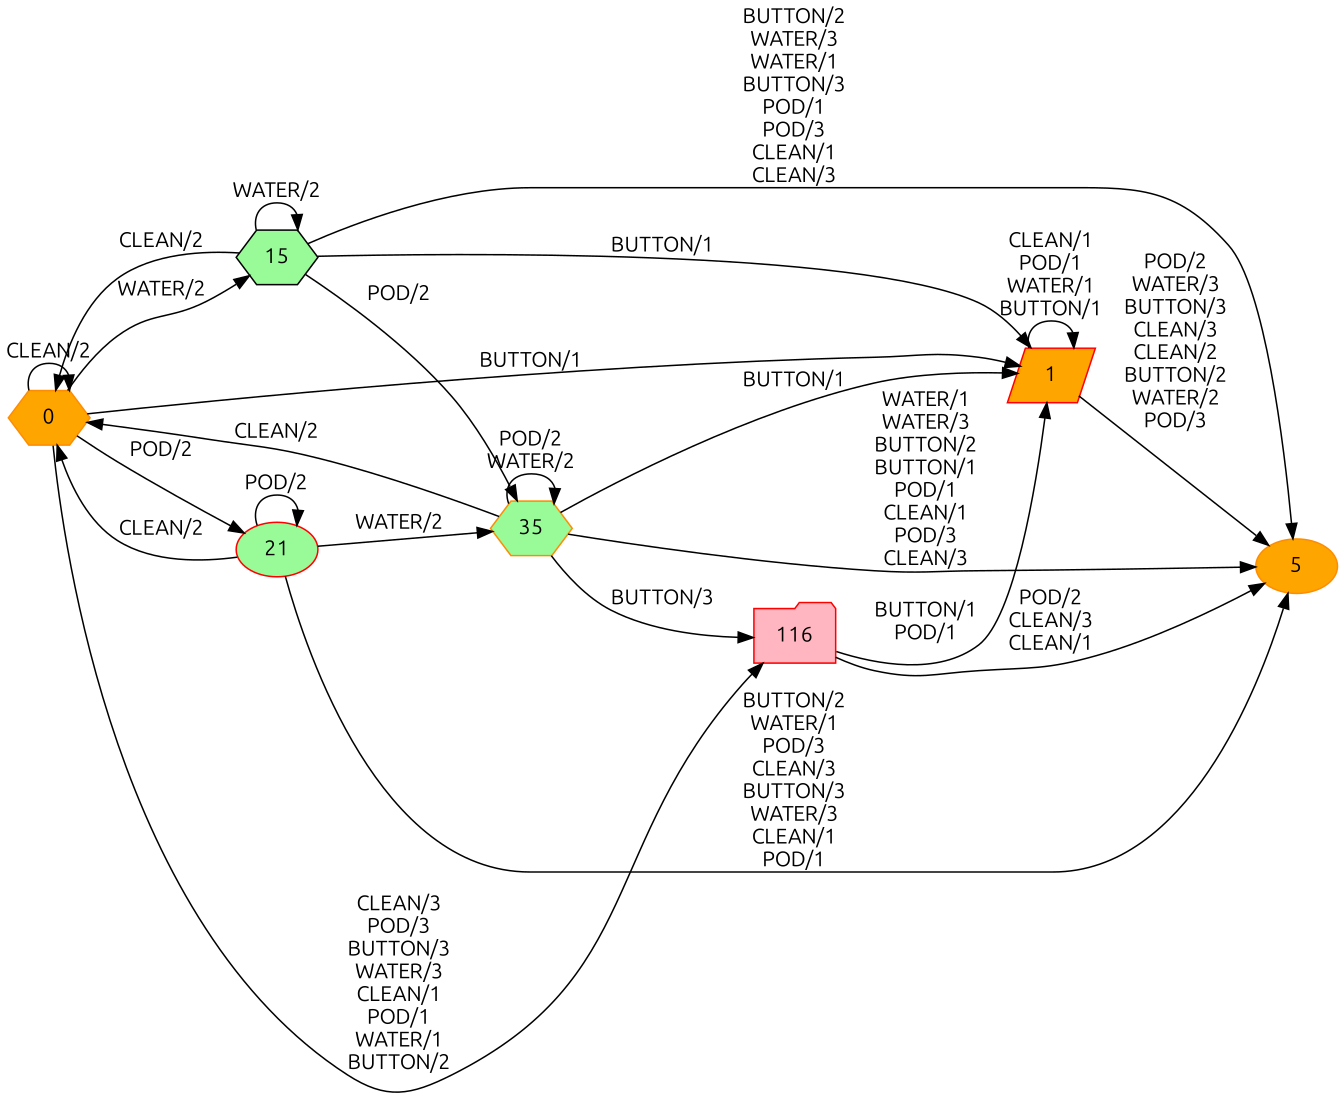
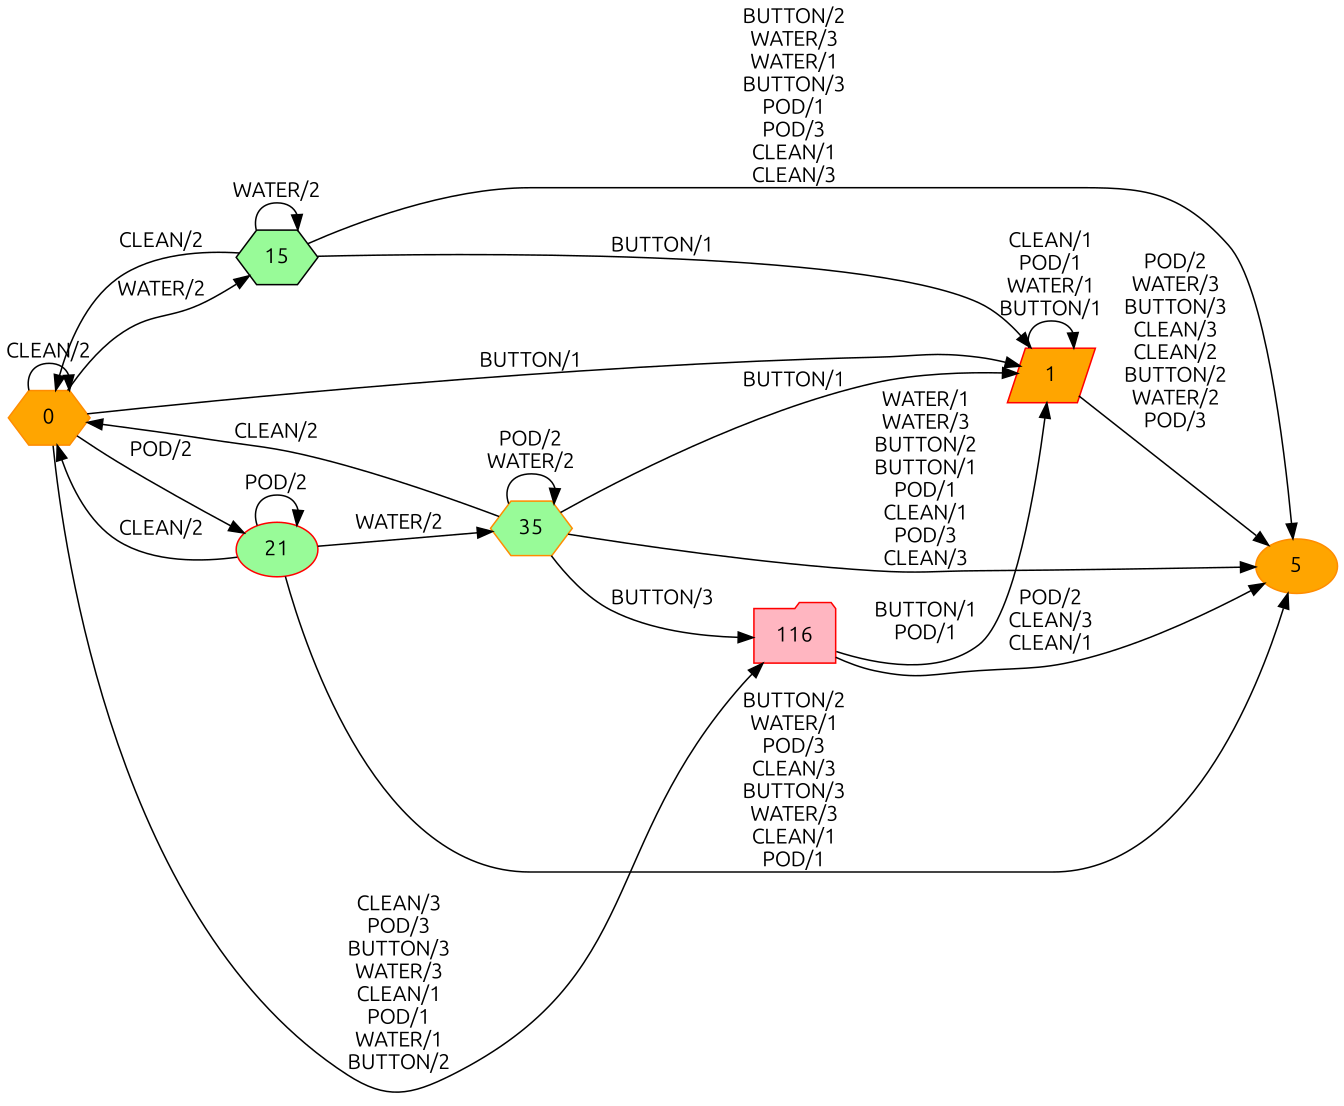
edge "15" -> "35": removed, label "POD/2"
